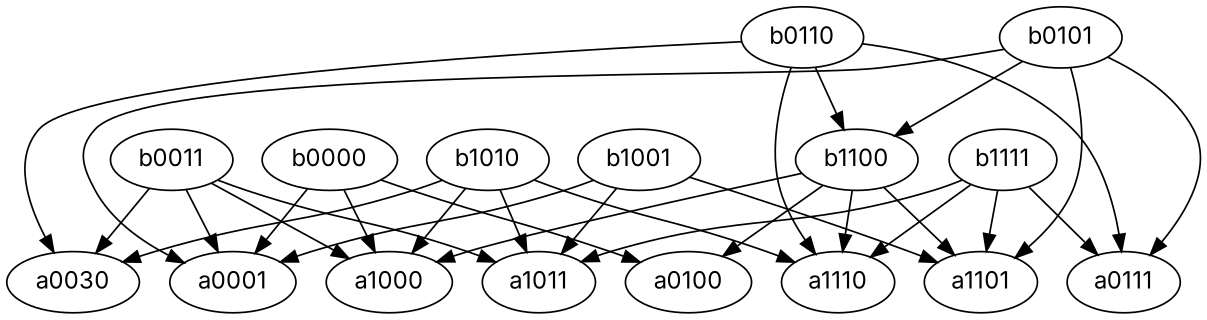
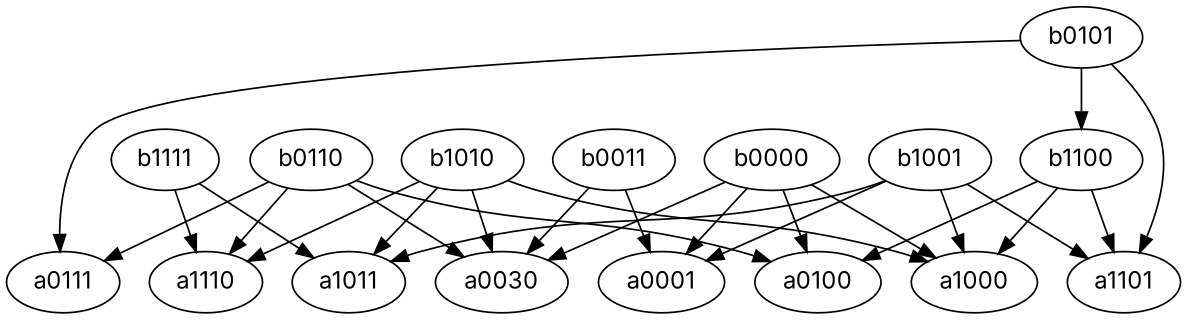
edge "b0101" -> "a0001": removed
edge "b0110" -> "b1100": now "b0110" -> "a0100"
edge "b0011" -> "a1011": removed
edge "b0000" -> "a0030": added
edge "b1111" -> "a0111": removed
edge "b1111" -> "a1101": removed
edge "b0011" -> "a1000": now "b1001" -> "a1000"
edge "b1100" -> "a1110": removed
